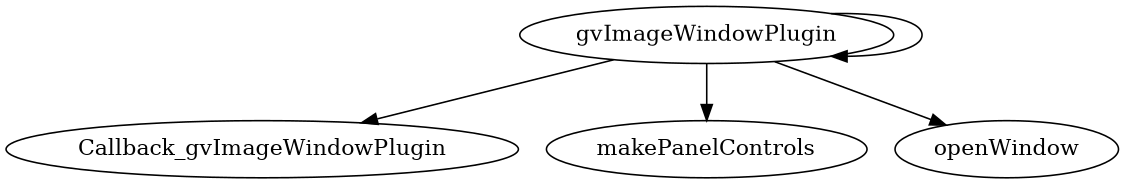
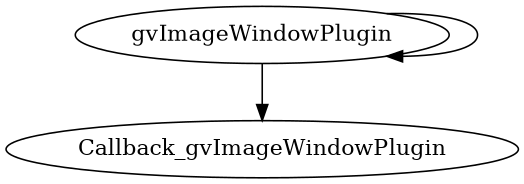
node "makePanelControls": removed
node "openWindow": removed
